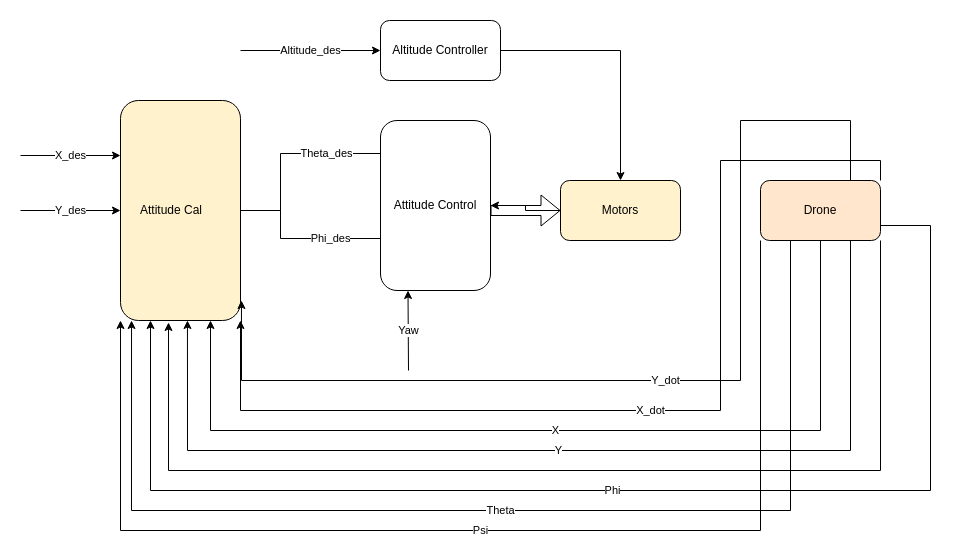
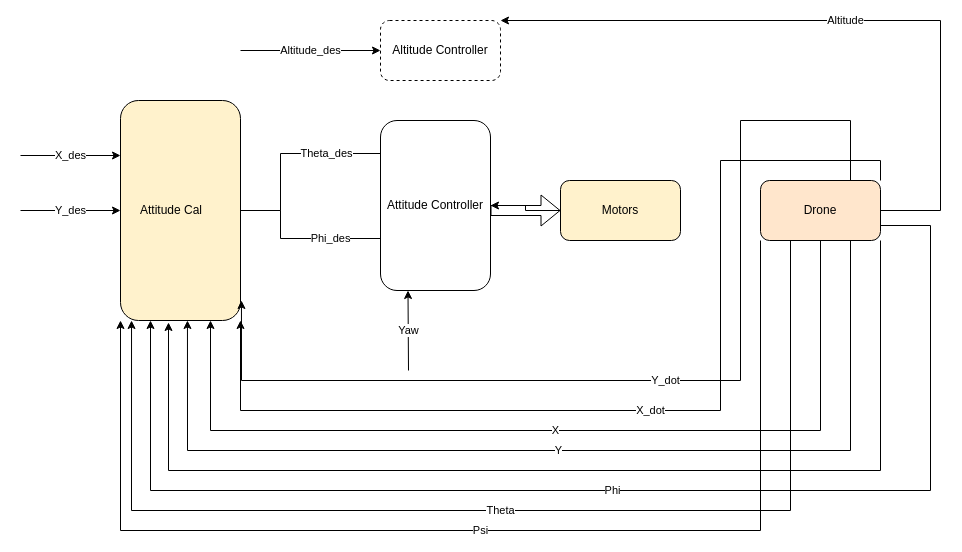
edge "Drone" -> "Altitude Controller": added, label "Altitude"
node "Altitude Controller": style solid -> dashed
edge "Altitude Controller" -> "Motors": removed
node "Attitude Control": label "Attitude Control" -> "Attitude Controller"
